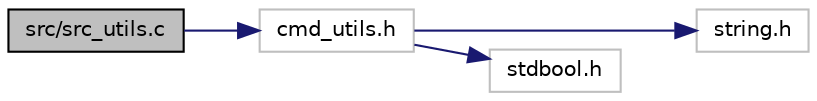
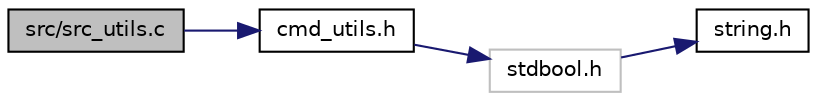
node "cmd_utils.h": color grey75 -> black
edge "cmd_utils.h" -> "string.h": now "stdbool.h" -> "string.h"
node "string.h": color grey75 -> black
